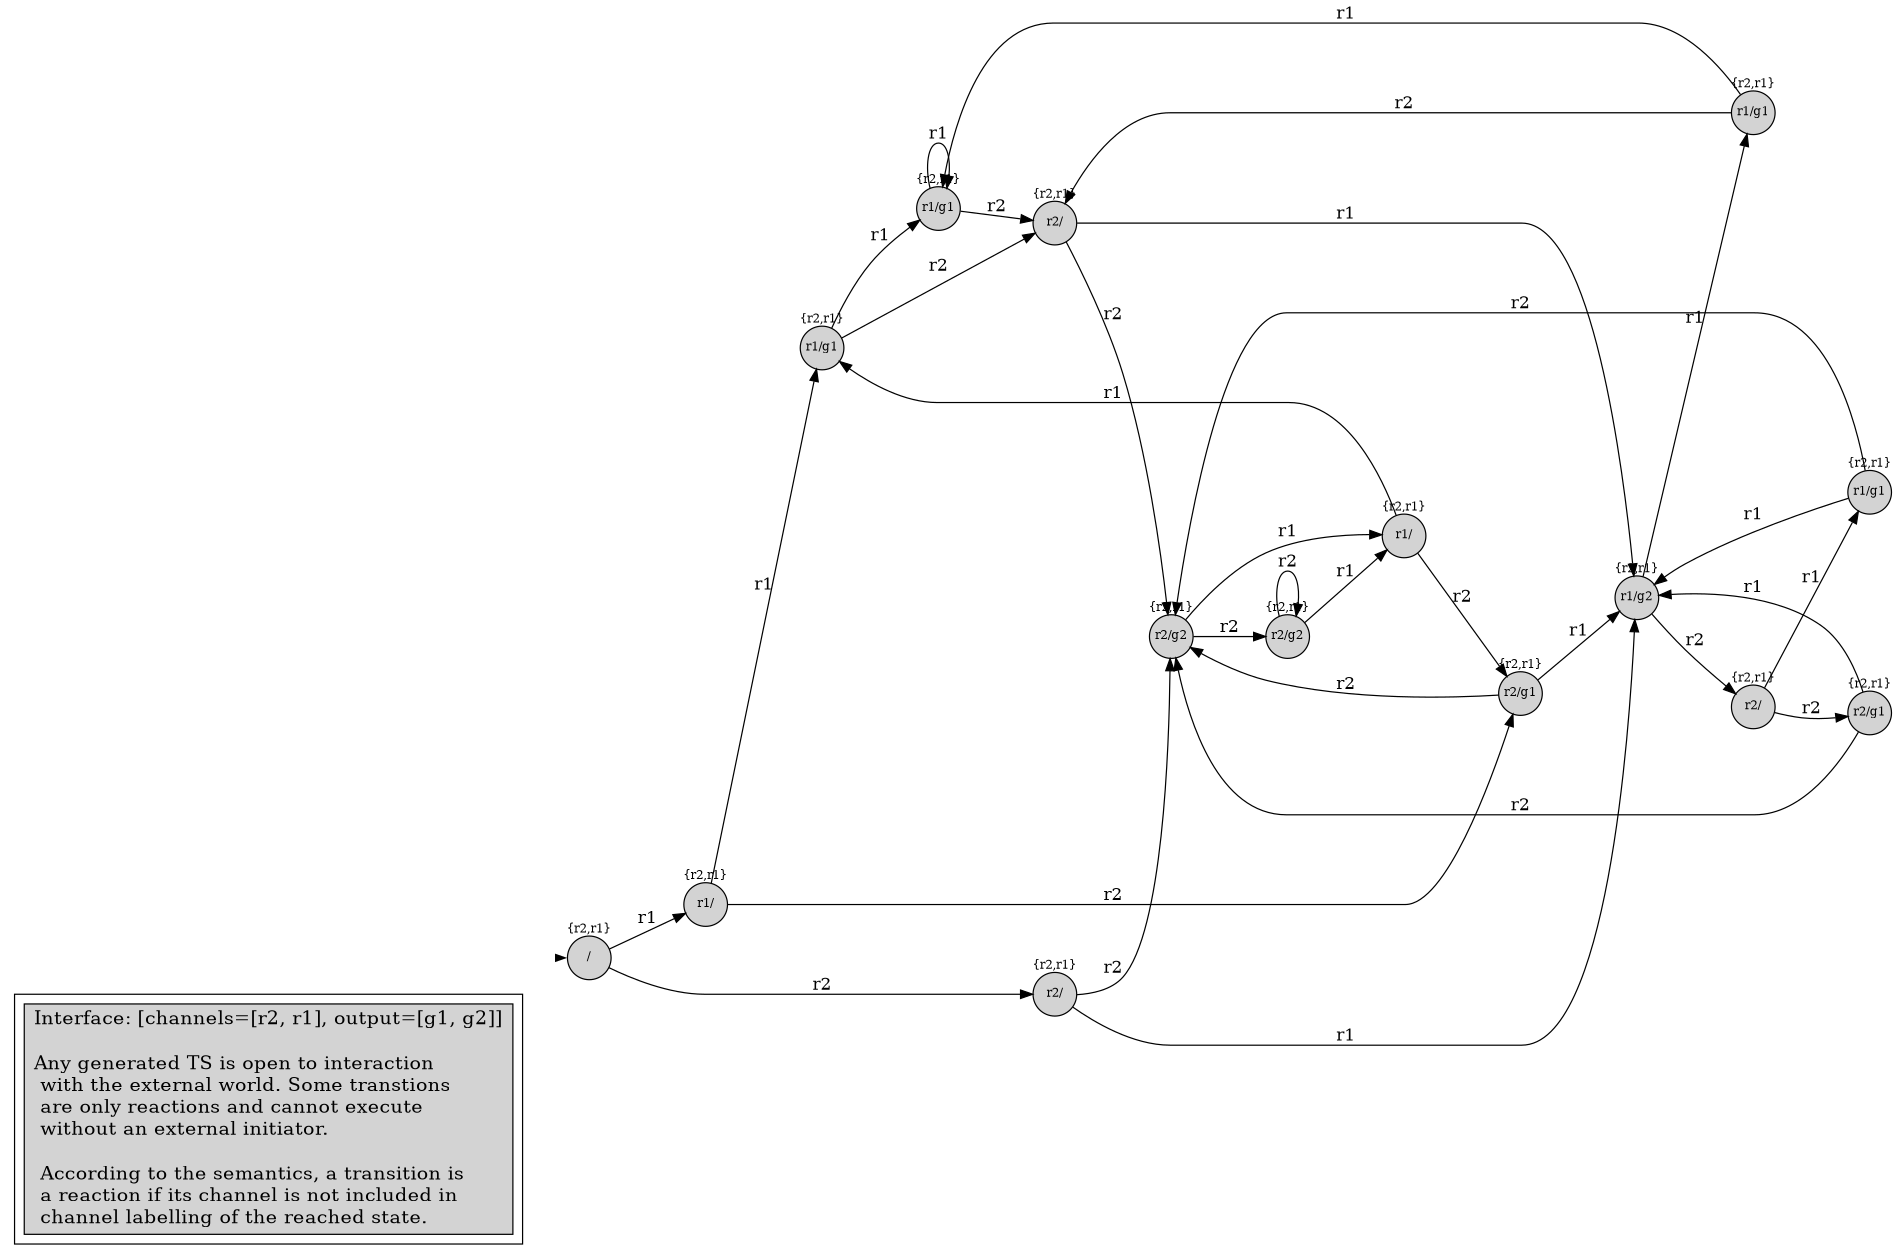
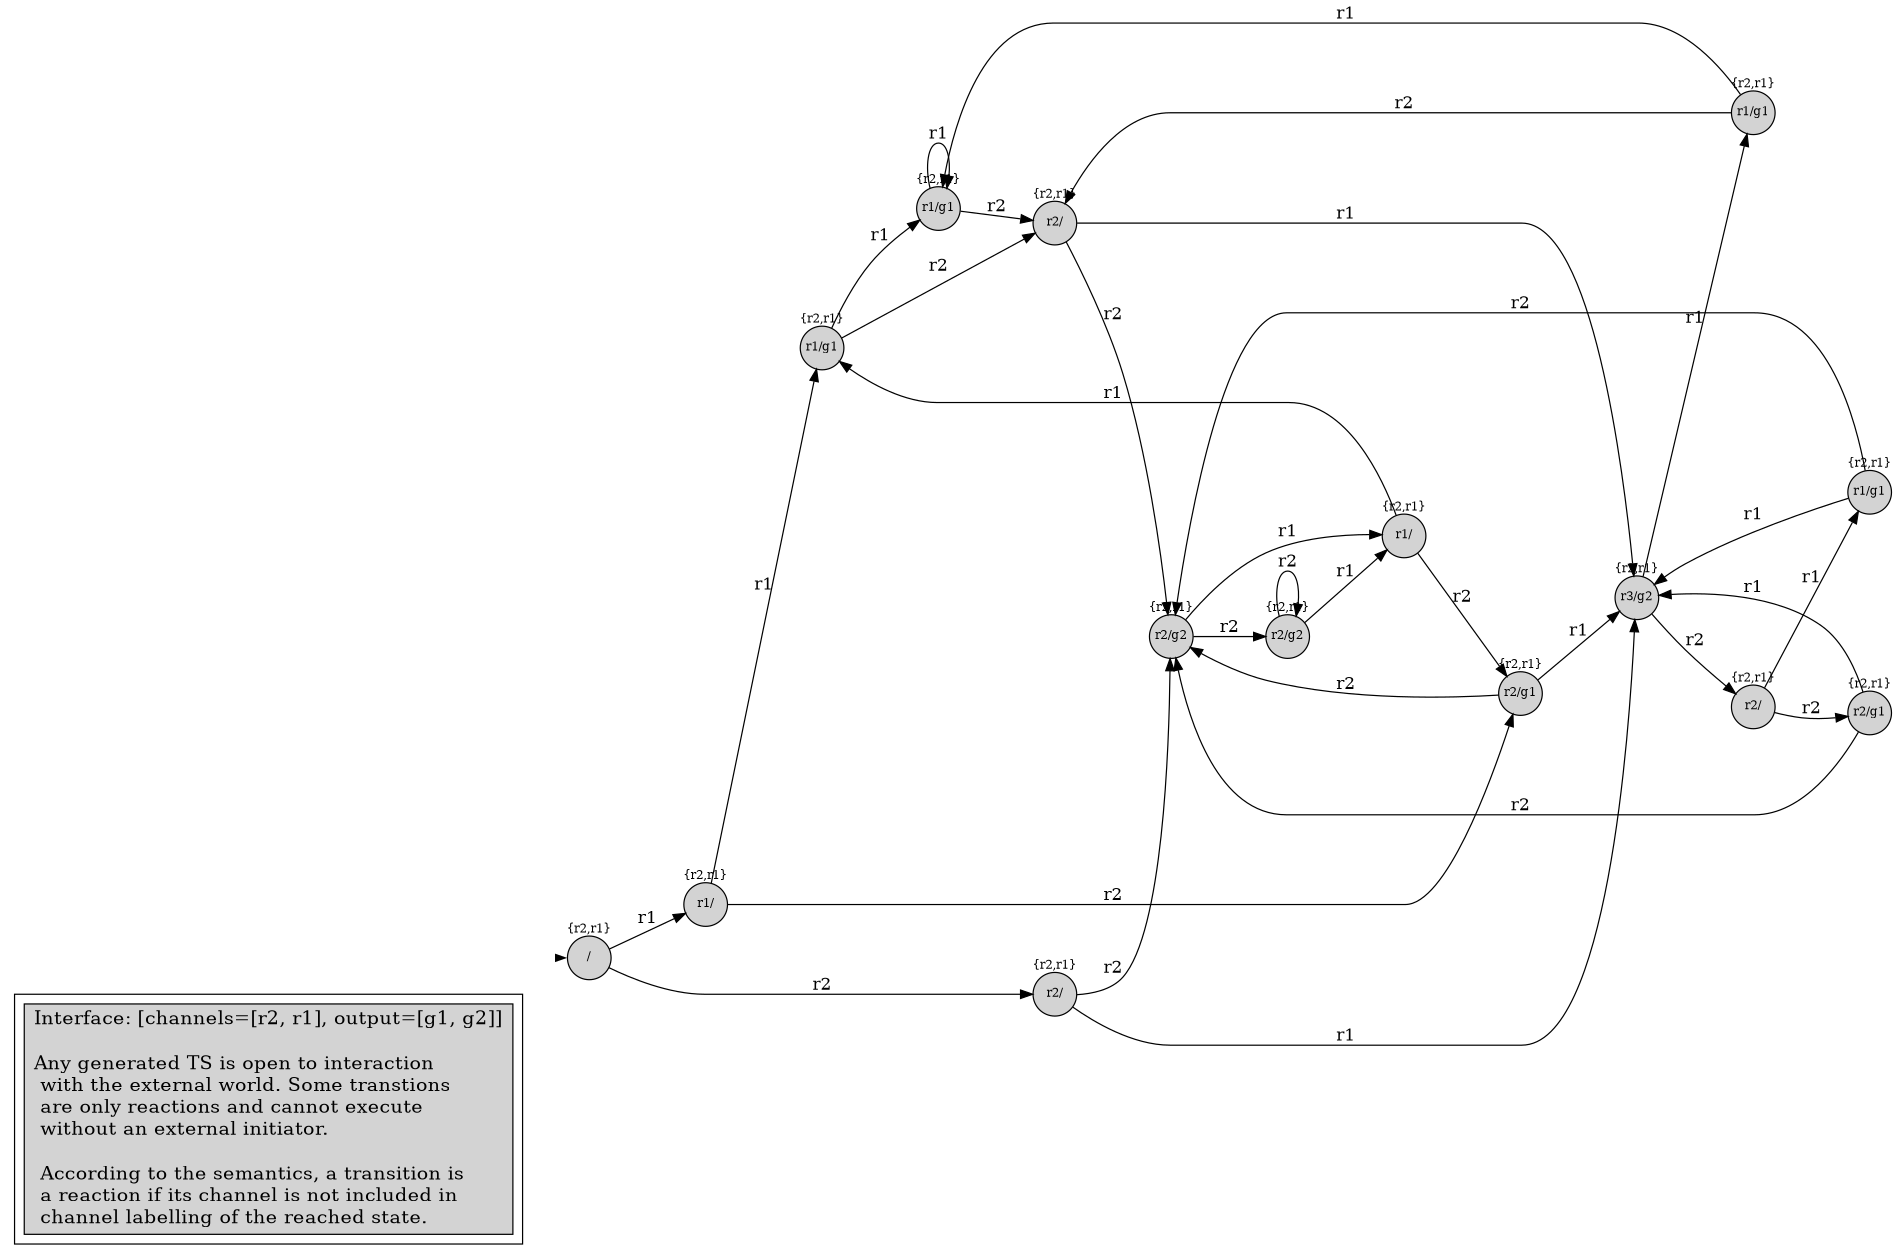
node "{r2,r1} r1/g2": label "{r2,r1} r1/g2" -> "{r2,r1} r3/g2"
